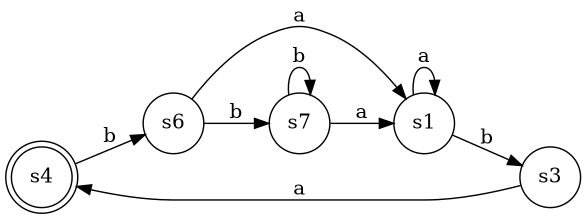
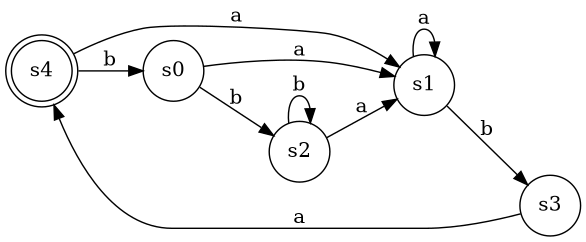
edge "s4" -> "s1": added, label "a"
node "s6": label "s6" -> "s0"
node "s7": label "s7" -> "s2"
